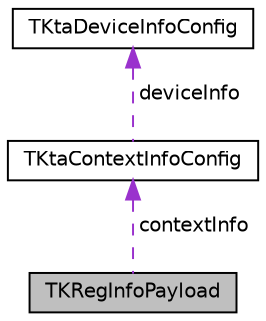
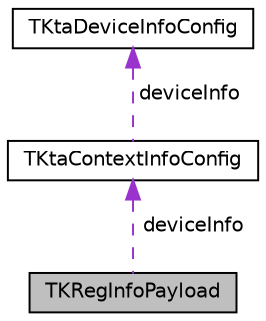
edge "TKRegInfoPayload" -> "TKtaContextInfoConfig": label " contextInfo" -> " deviceInfo"
